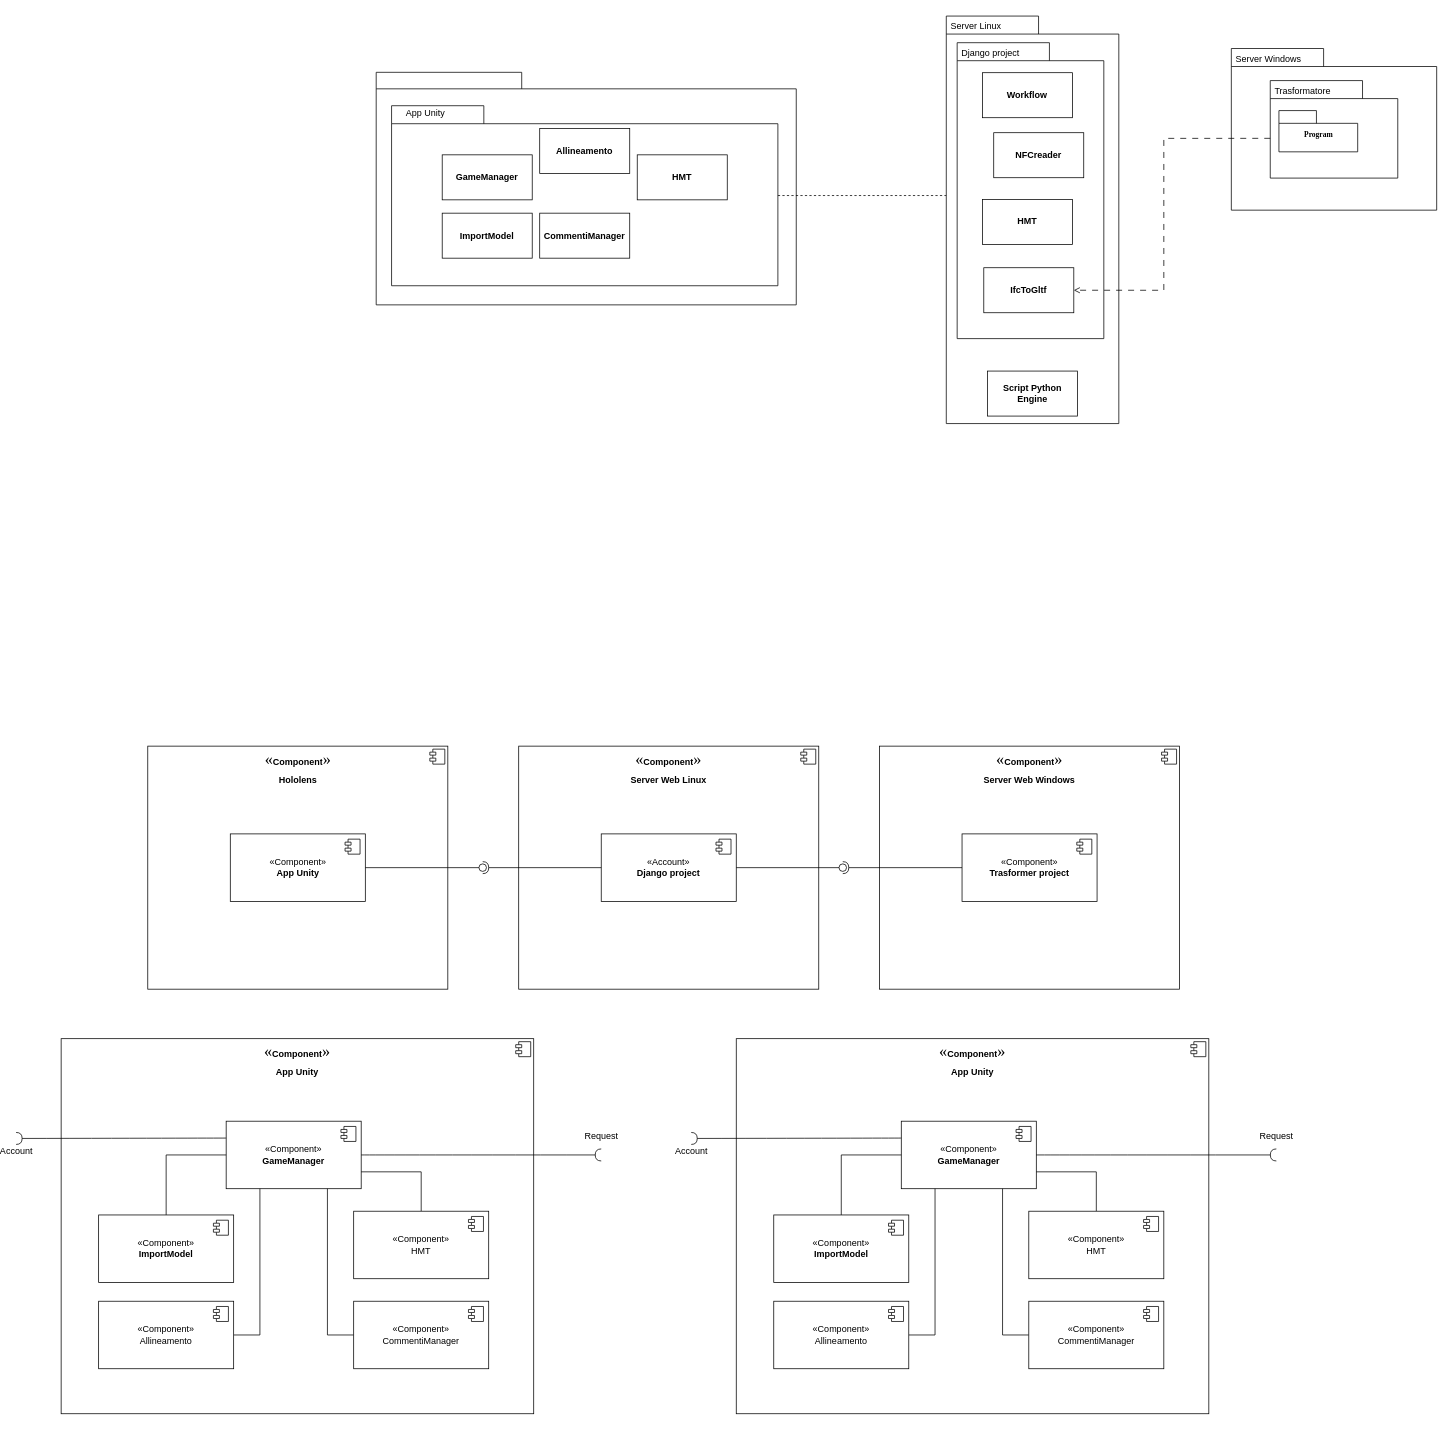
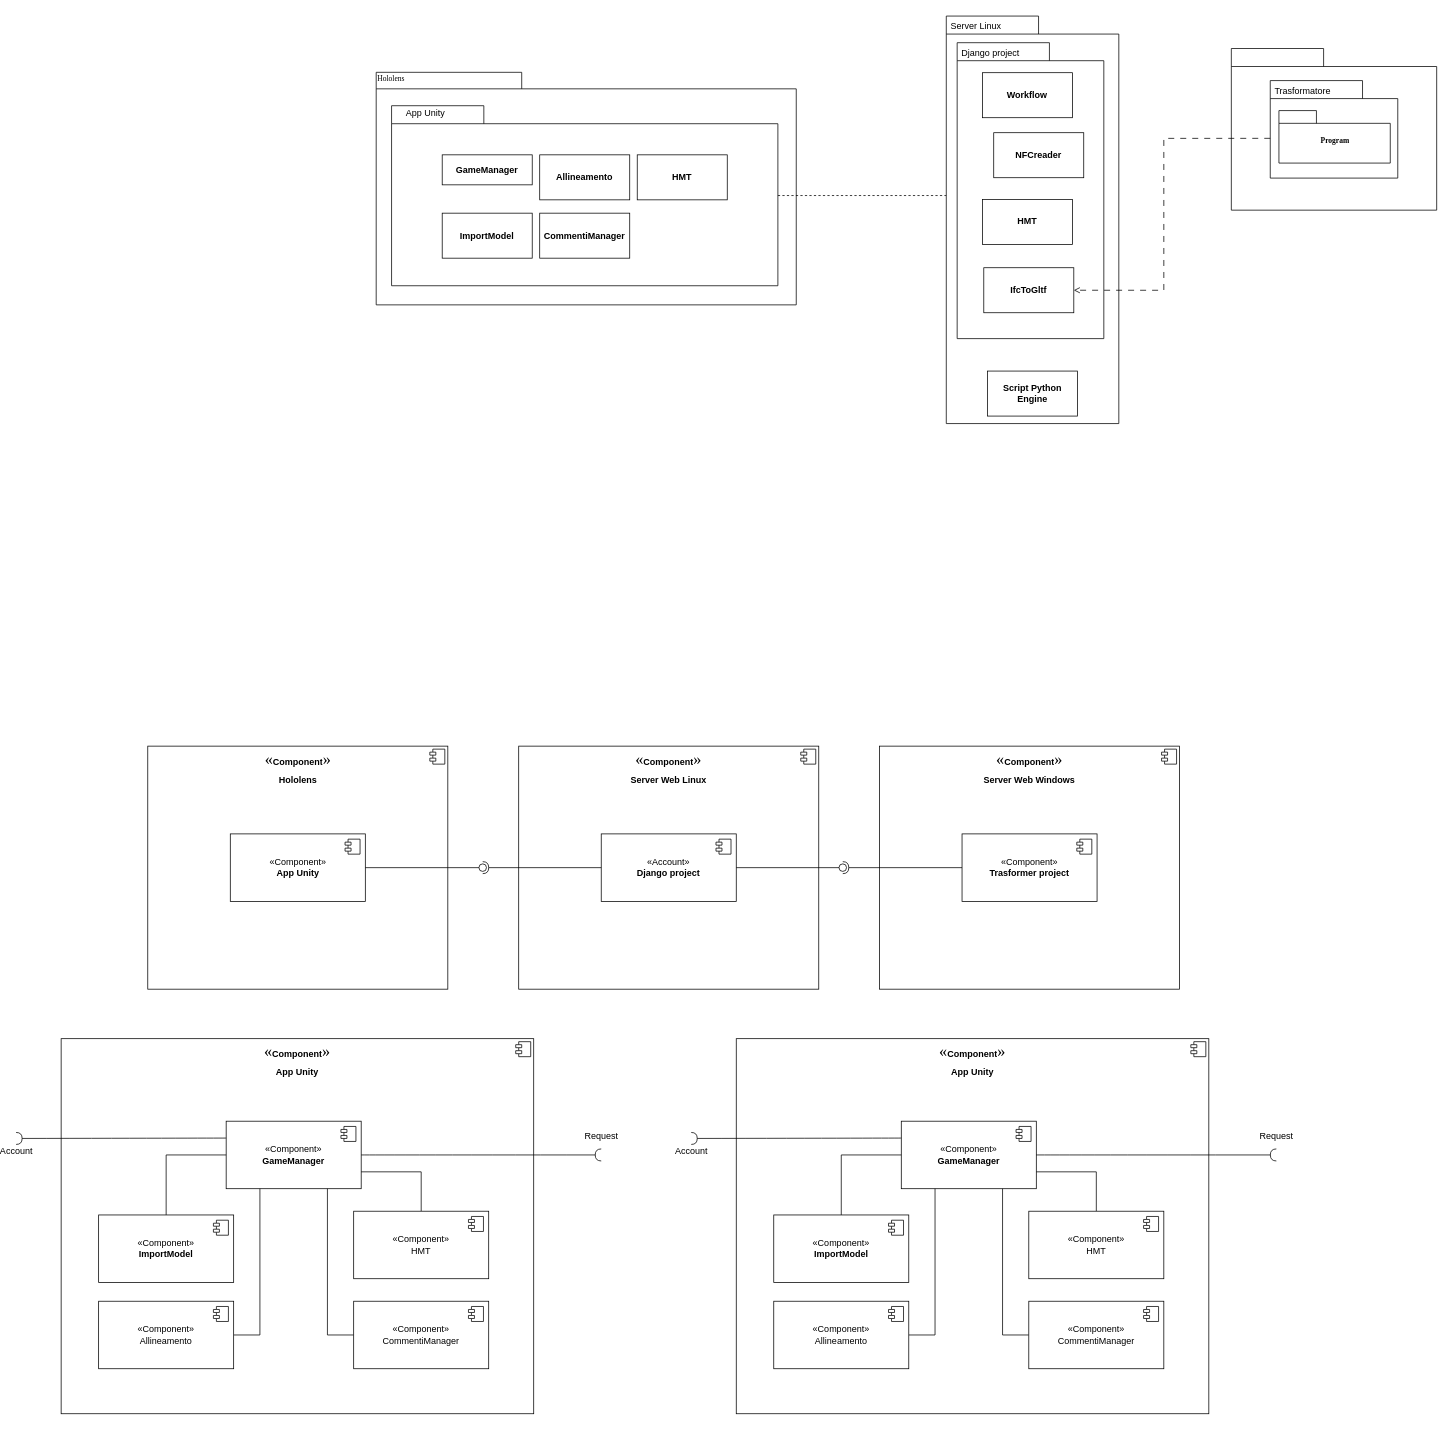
node "Server Windows": removed
node "Hololens": added
node "Program": size 79x41 -> 111x53
node "Allineamento": moved (585, 151) -> (585, 177)
node "GameManager": size 90x45 -> 90x30
